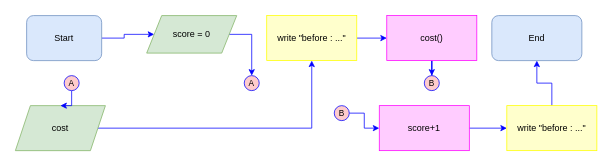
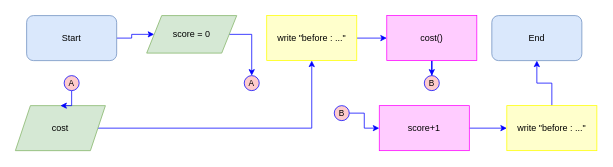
node "Start": size 75x45 -> 90x45
